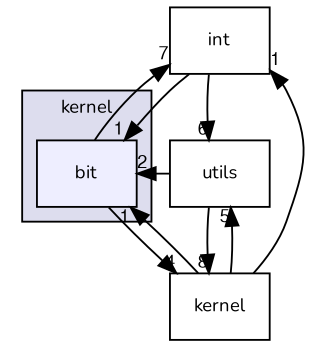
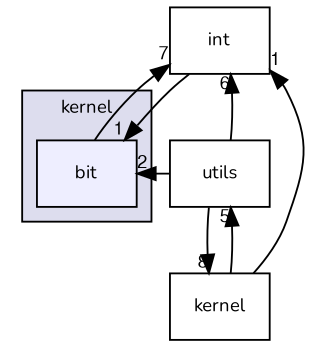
edge "int" -> "utils": reversed
edge "bit" -> "kernel": removed
edge "kernel" -> "bit": removed
